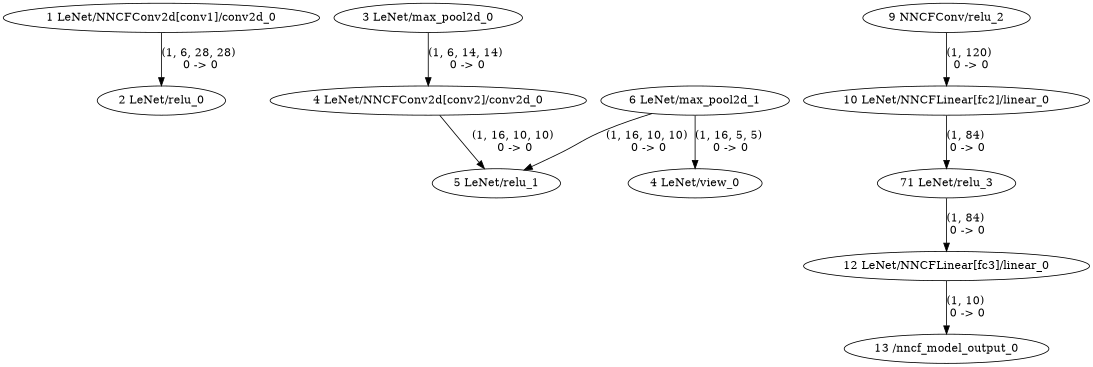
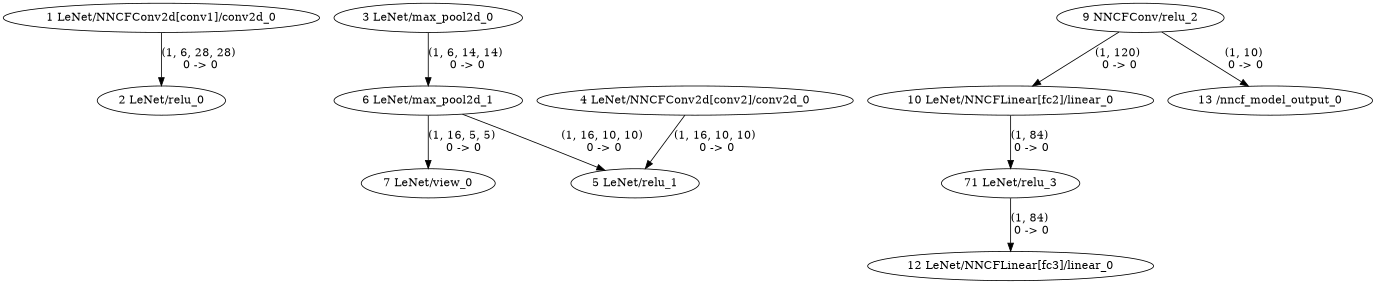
edge "3 LeNet/max_pool2d_0" -> "4 LeNet/NNCFConv2d[conv2]/conv2d_0": now "3 LeNet/max_pool2d_0" -> "6 LeNet/max_pool2d_1"
node "4 LeNet/view_0": label "4 LeNet/view_0" -> "7 LeNet/view_0"
edge "12 LeNet/NNCFLinear[fc3]/linear_0" -> "13 /nncf_model_output_0": now "9 NNCFConv/relu_2" -> "13 /nncf_model_output_0"
